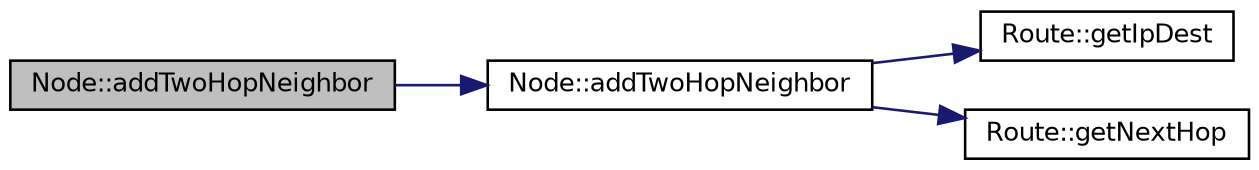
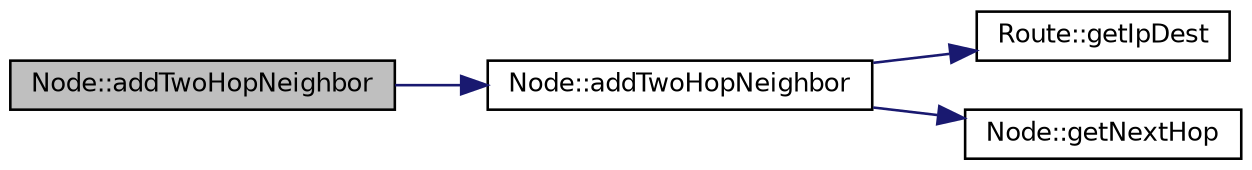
node "Route::getNextHop": label "Route::getNextHop" -> "Node::getNextHop"
